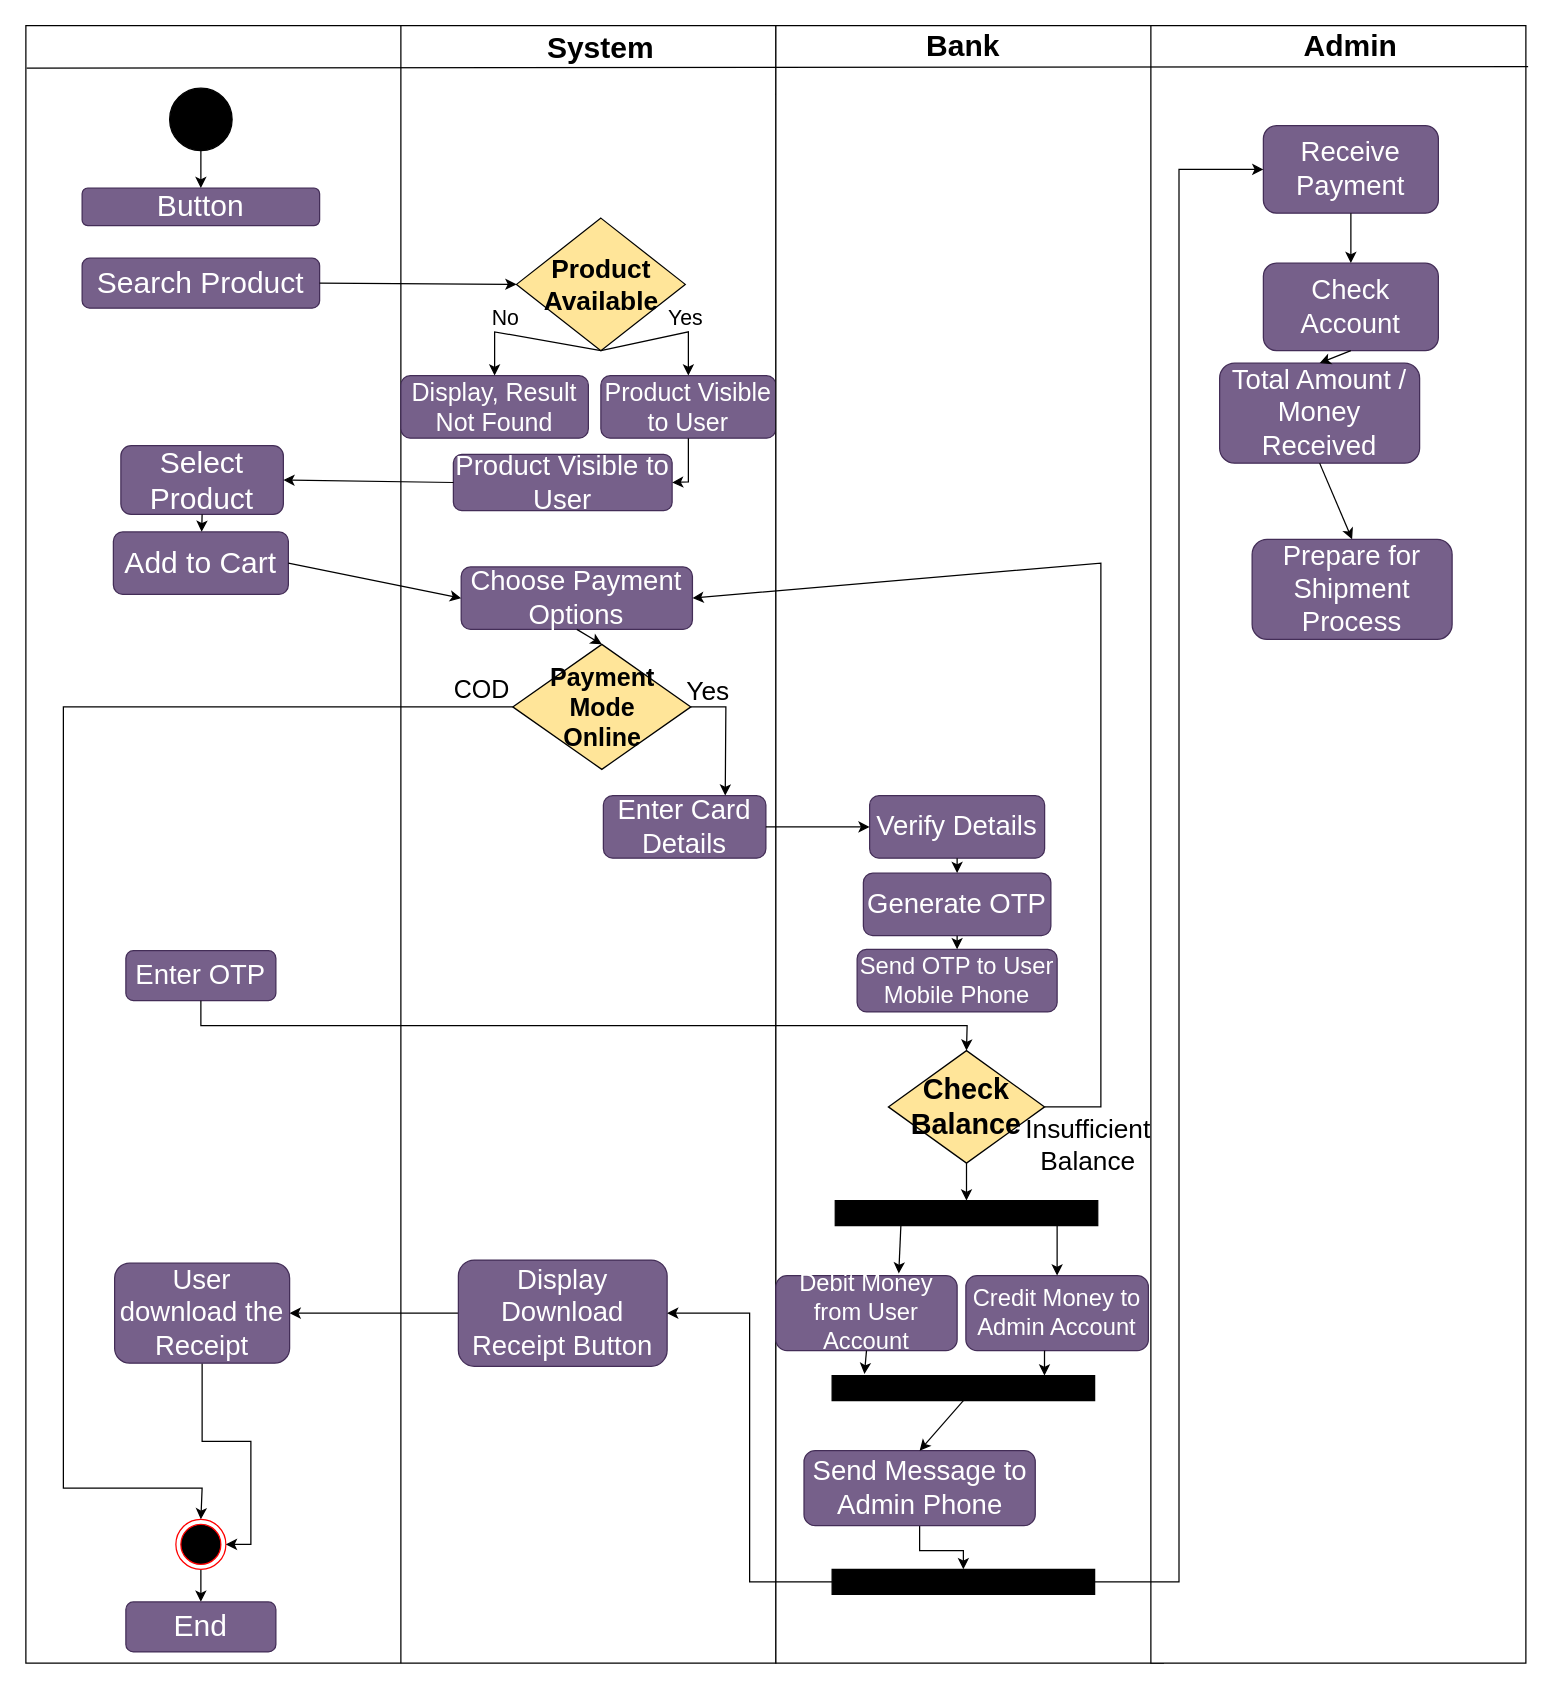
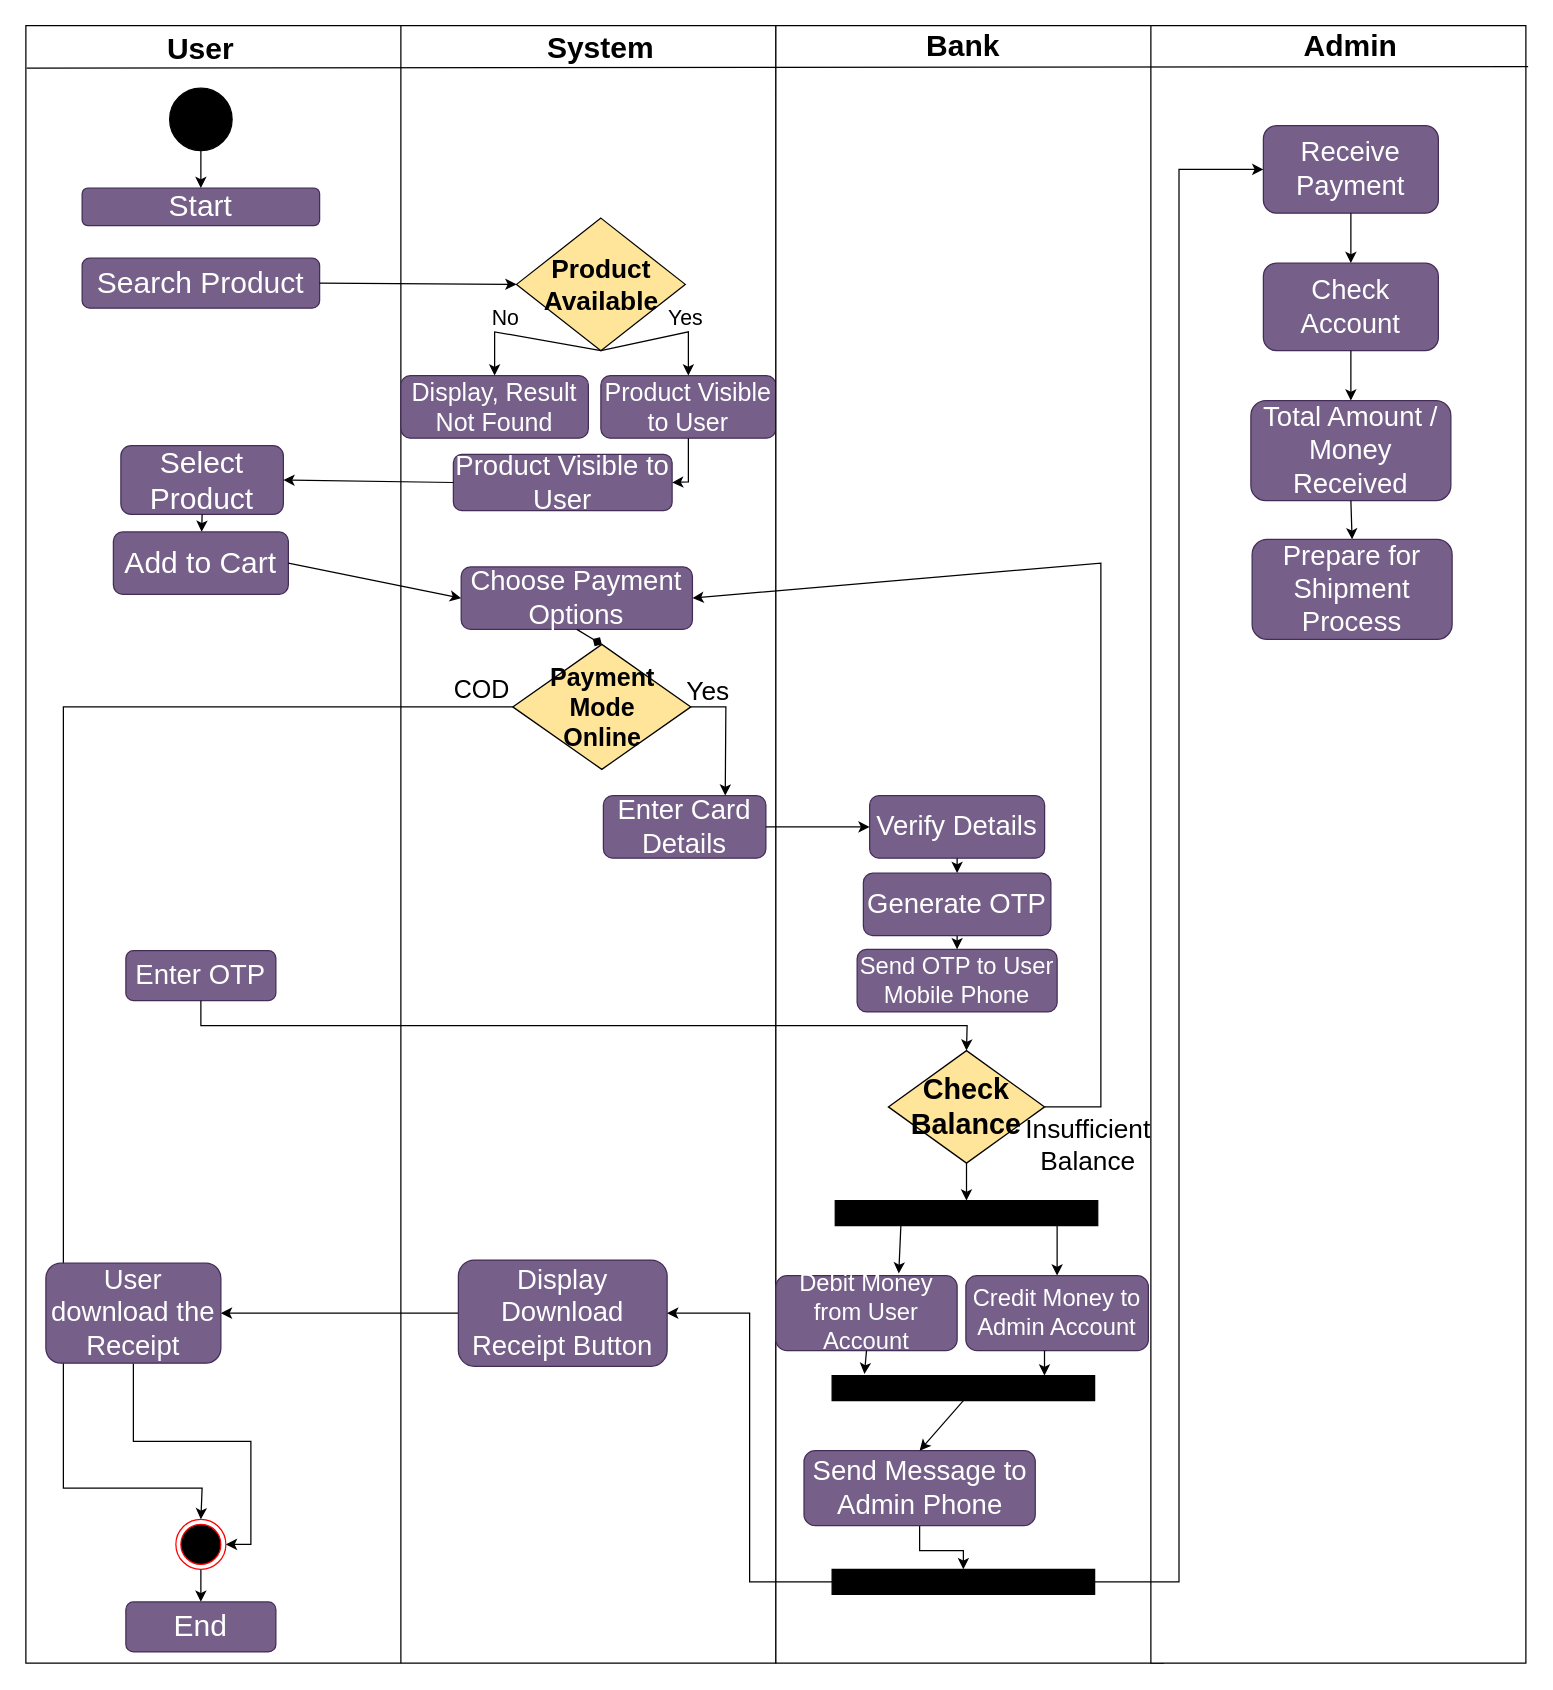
node "User": added
node "Button": label "Button" -> "Start"
node "Total Amount / Money Received": moved (1319, 413) -> (1351, 451)
edge "Choose Payment Options" -> "Payment ModeOnline": arrowhead classic -> diamond
node "User download the Receipt": moved (202, 1313) -> (133, 1313)
